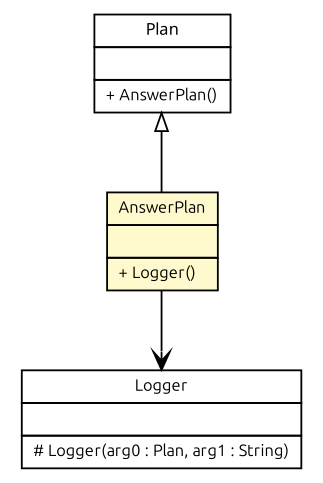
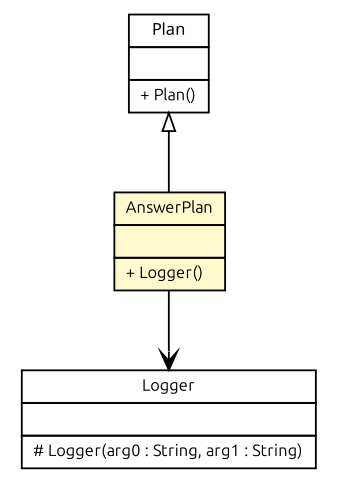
node "Plan": text "+ AnswerPlan()" -> "+ Plan()"
node "Logger": text "# Logger(arg0 : Plan, arg1 : String)" -> "# Logger(arg0 : String, arg1 : String)"
